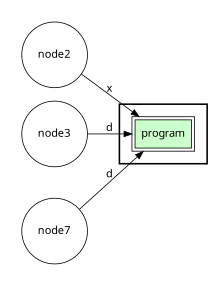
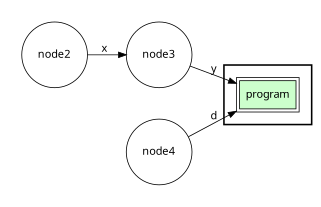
edge "node2" -> "program": now "node2" -> "node3"
edge "node3" -> "program": label "d" -> "y"
node "node7": label "node7" -> "node4"
